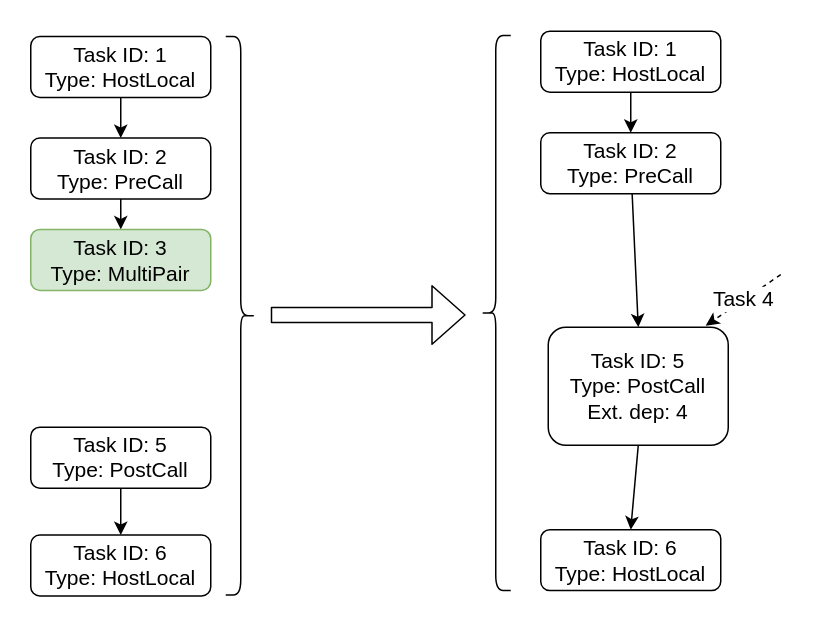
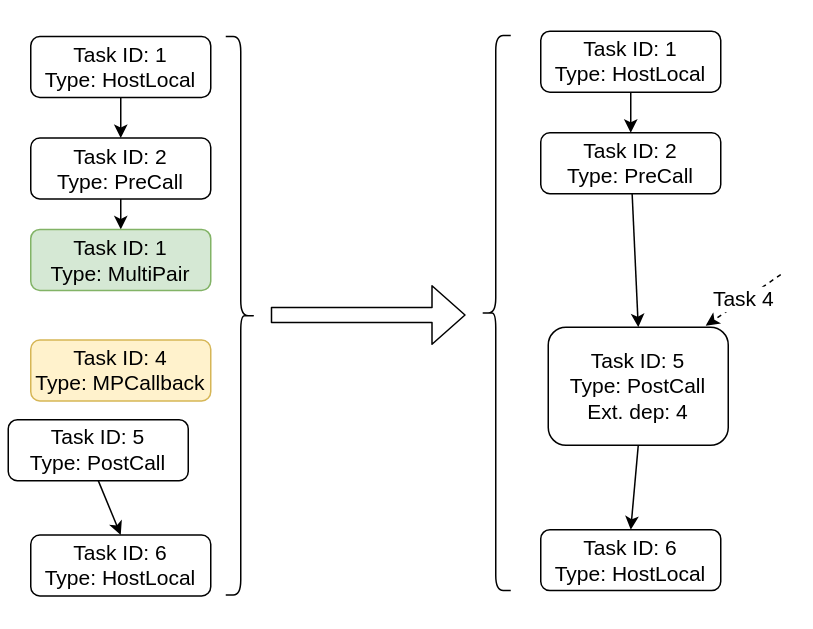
node "Task ID: 3Type: MultiPair": label "Task ID: 3Type: MultiPair" -> "Task ID: 1Type: MultiPair"
node "Task ID: 4Type: MPCallback": added
node "Task ID: 5 Type: PostCall": moved (121, 457) -> (98, 450)
